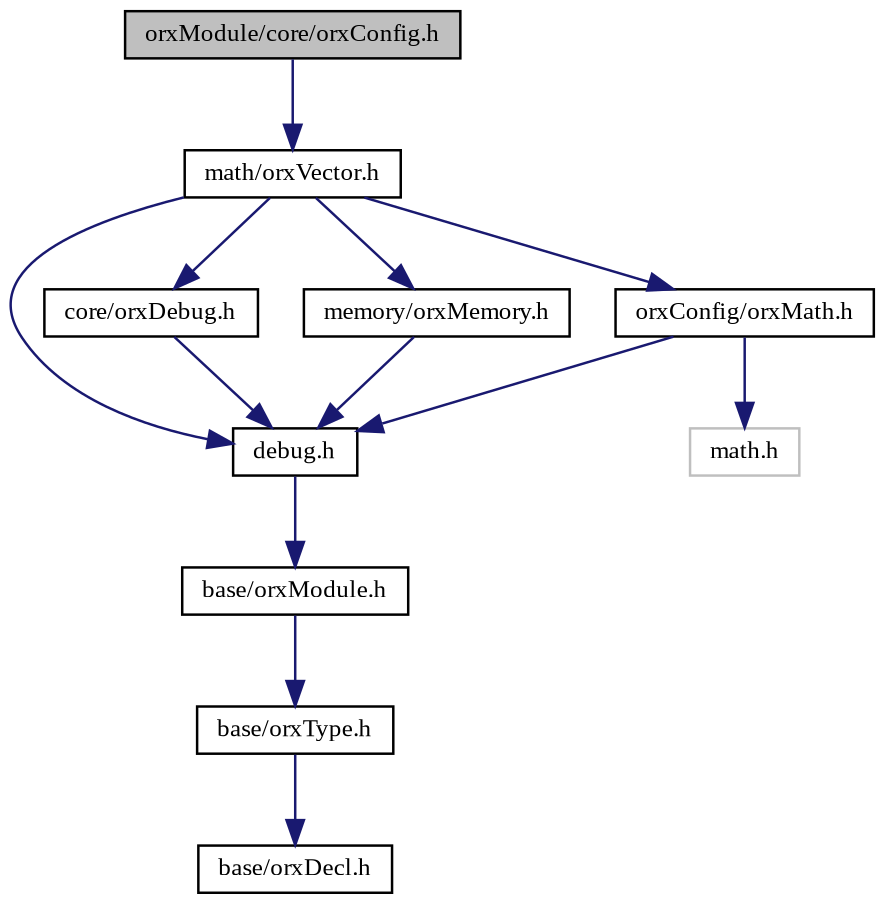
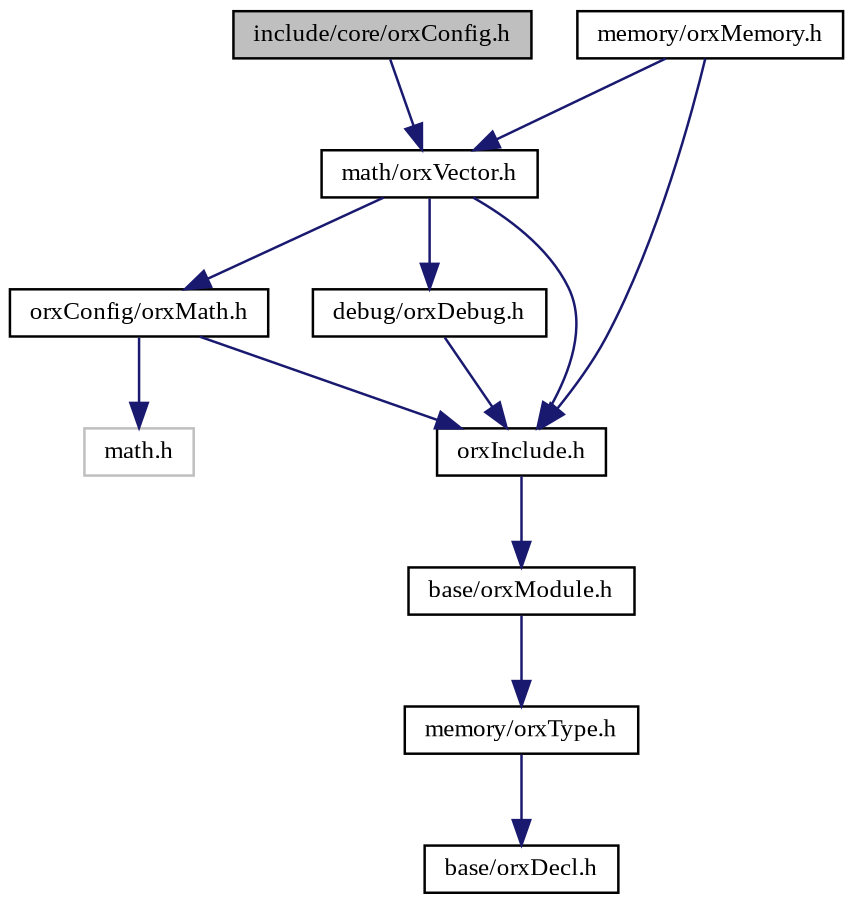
node "orxModule/core/orxConfig.h": label "orxModule/core/orxConfig.h" -> "include/core/orxConfig.h"
edge "math/orxVector.h" -> "memory/orxMemory.h": reversed
node "core/orxDebug.h": label "core/orxDebug.h" -> "debug/orxDebug.h"
node "debug.h": label "debug.h" -> "orxInclude.h"
node "base/orxType.h": label "base/orxType.h" -> "memory/orxType.h"
